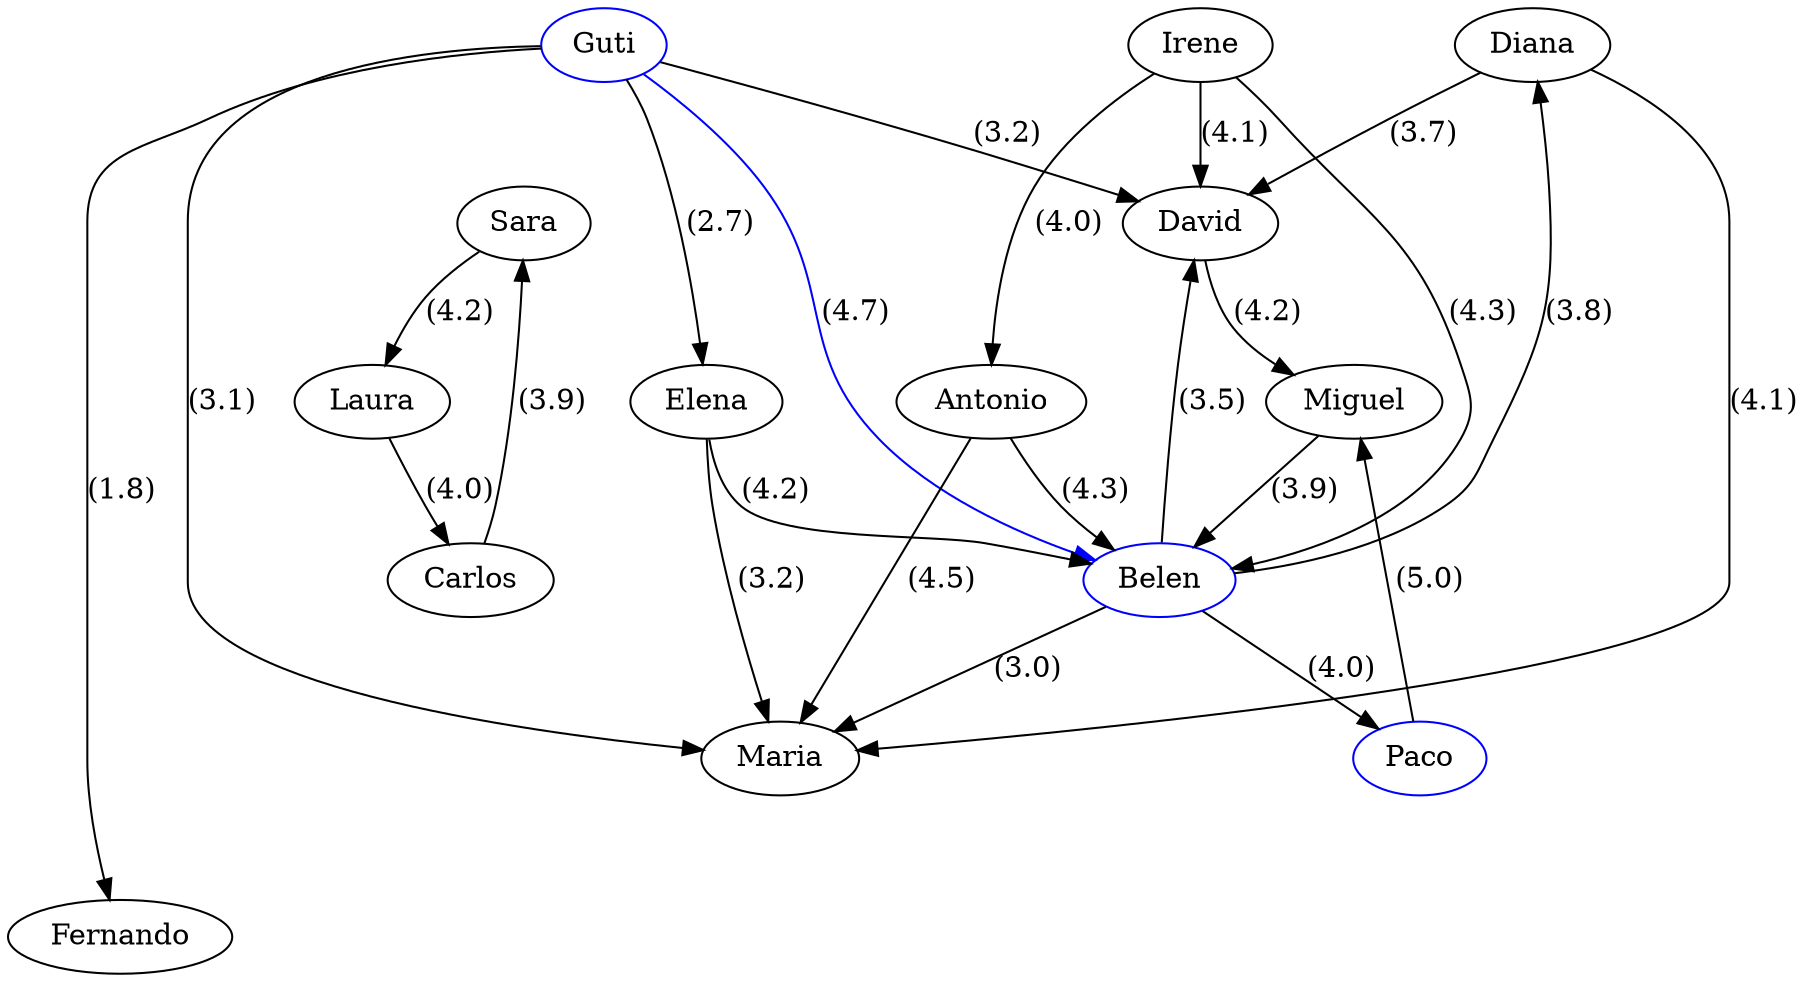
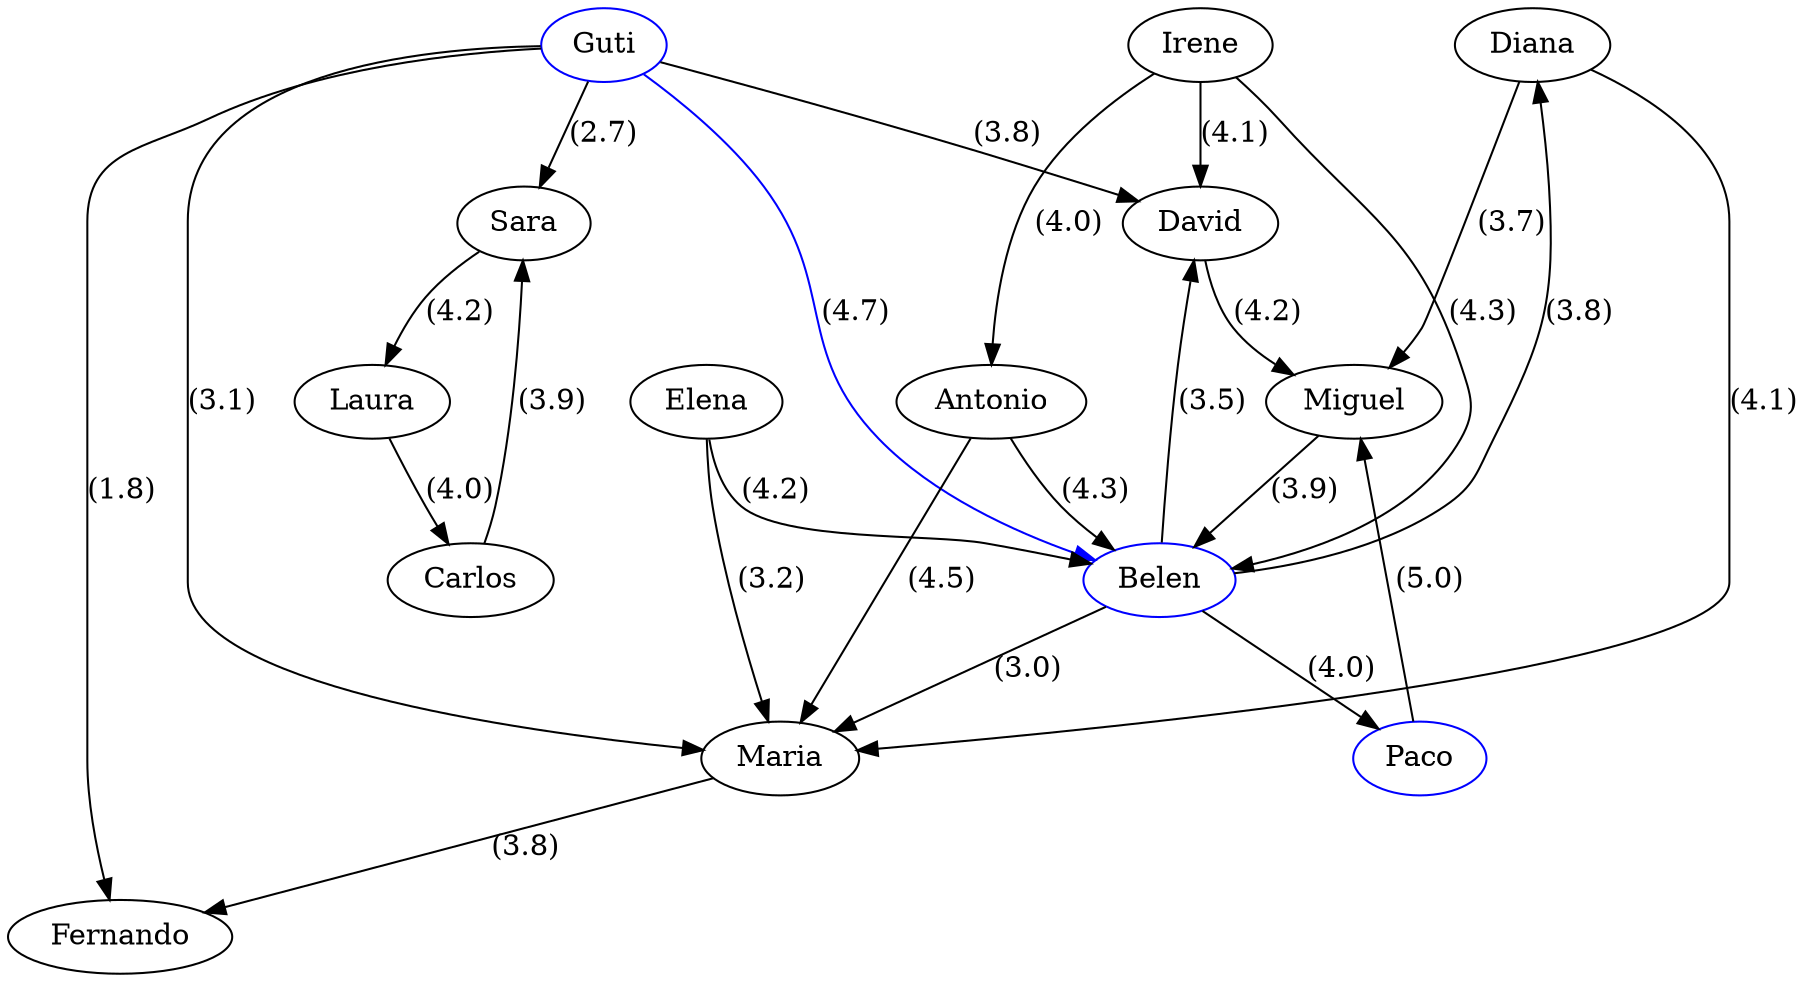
edge "Diana" -> "David": now "Diana" -> "Miguel"
edge "Guti" -> "David": label "(3.2)" -> "(3.8)"
edge "Guti" -> "Elena": now "Guti" -> "Sara"
edge "Maria" -> "Fernando": added, label "(3.8)"
